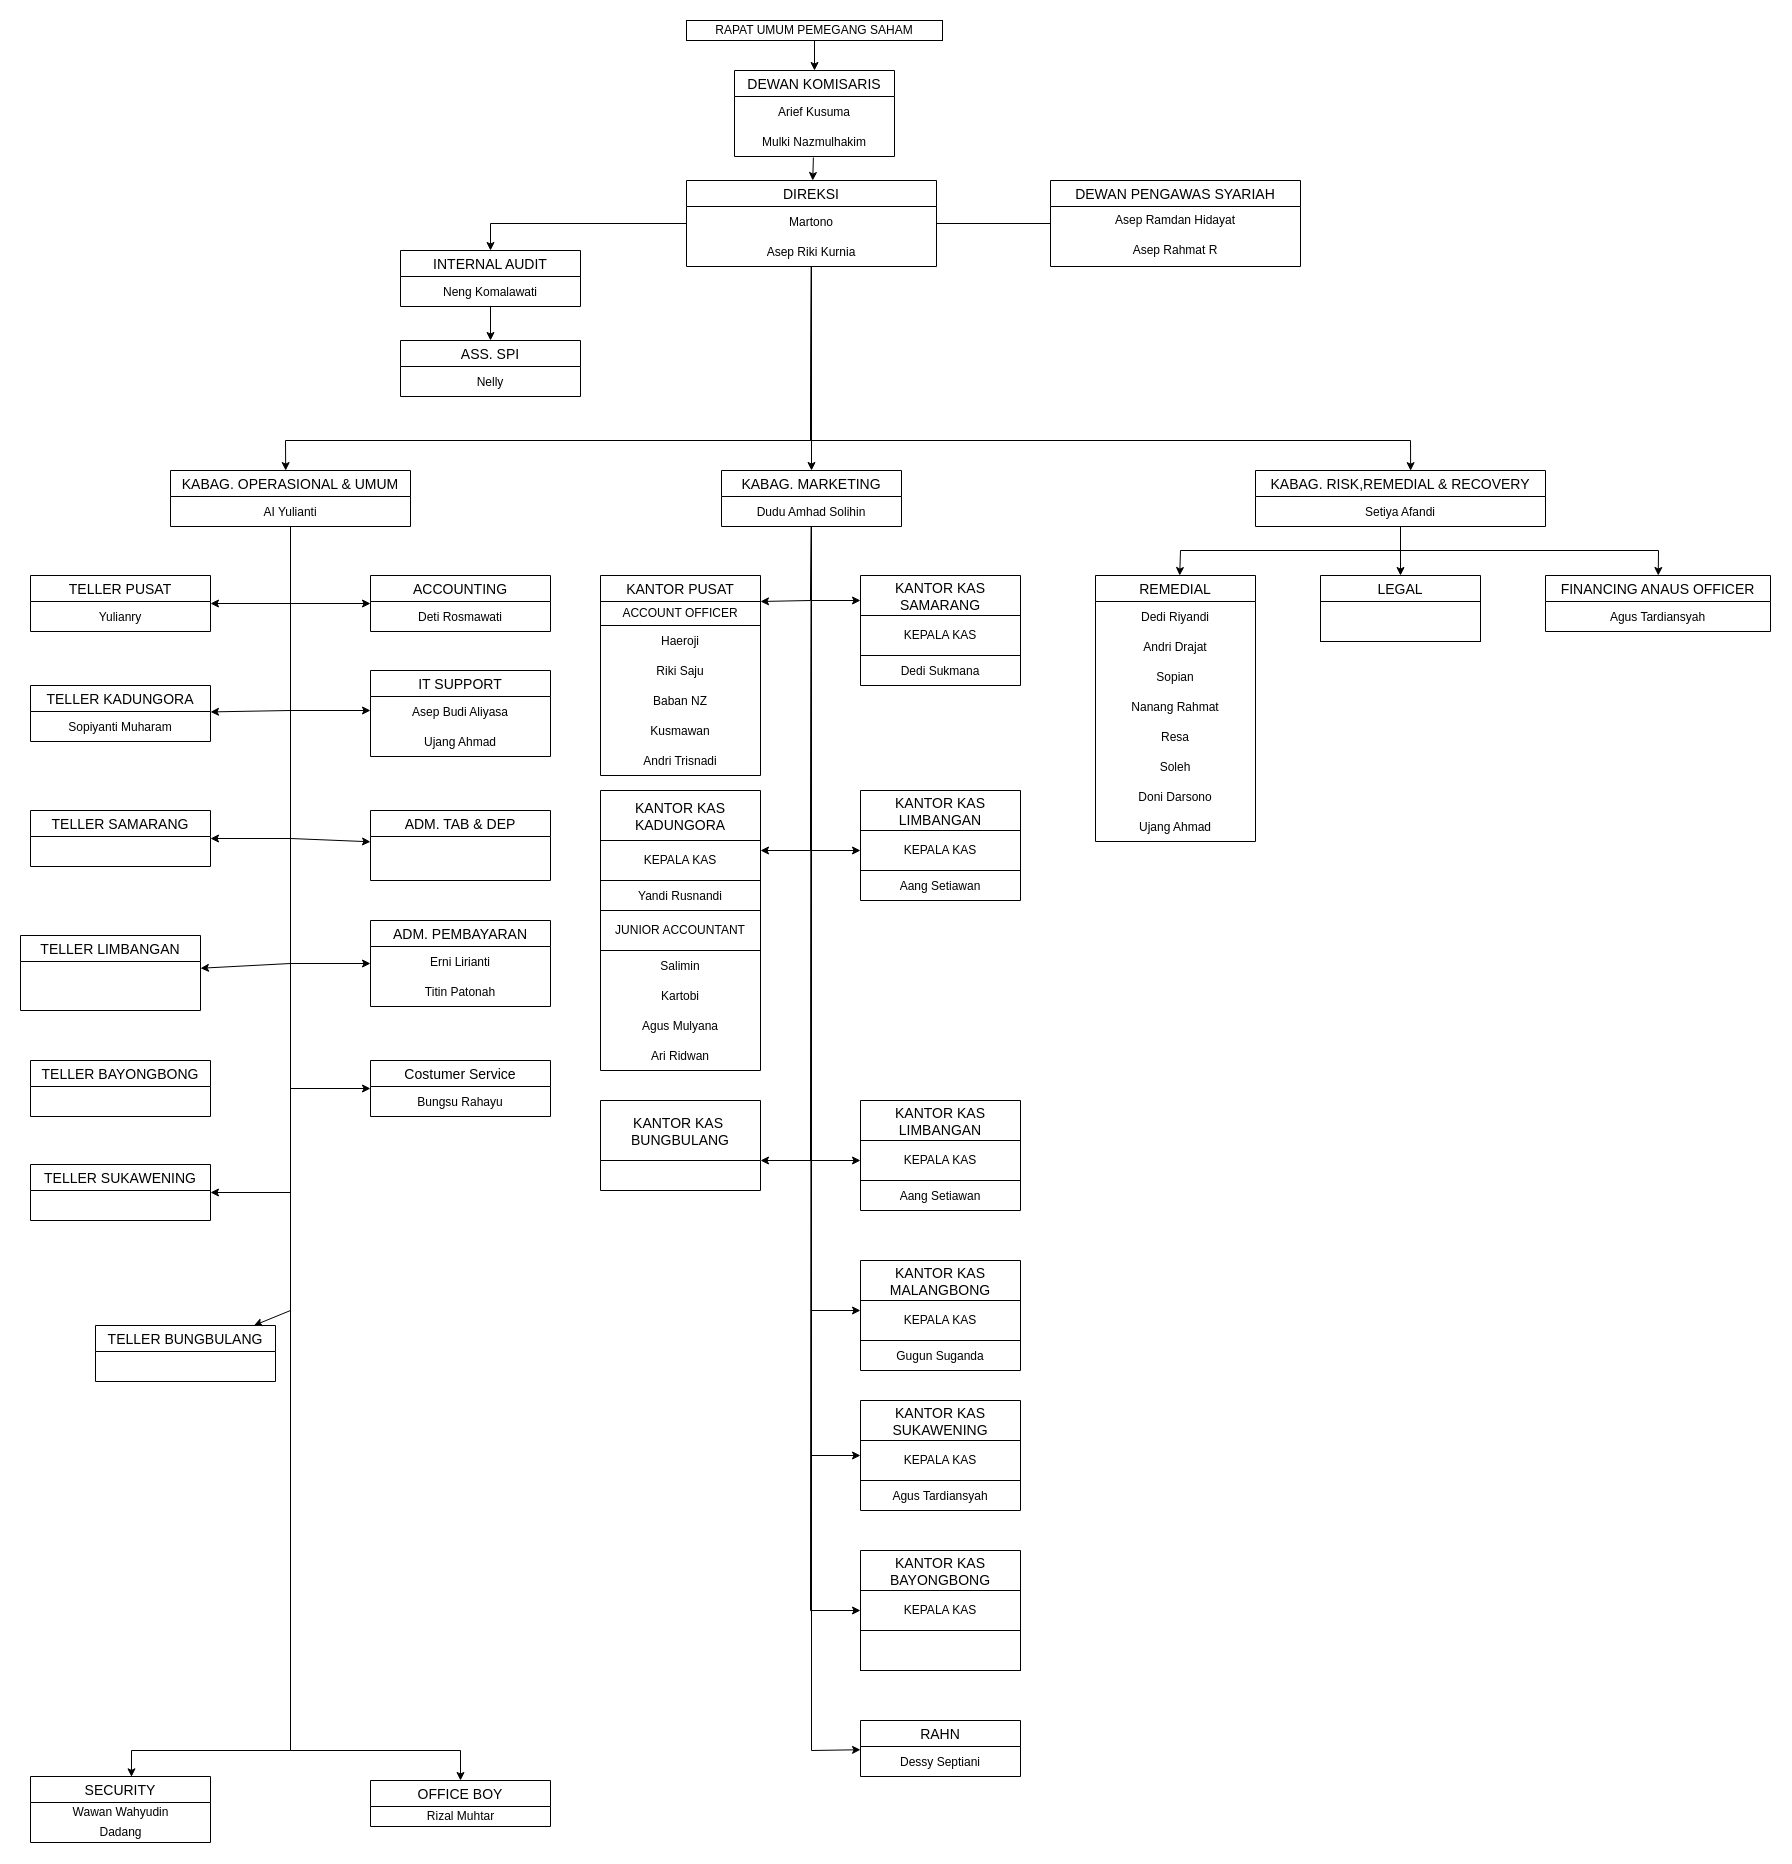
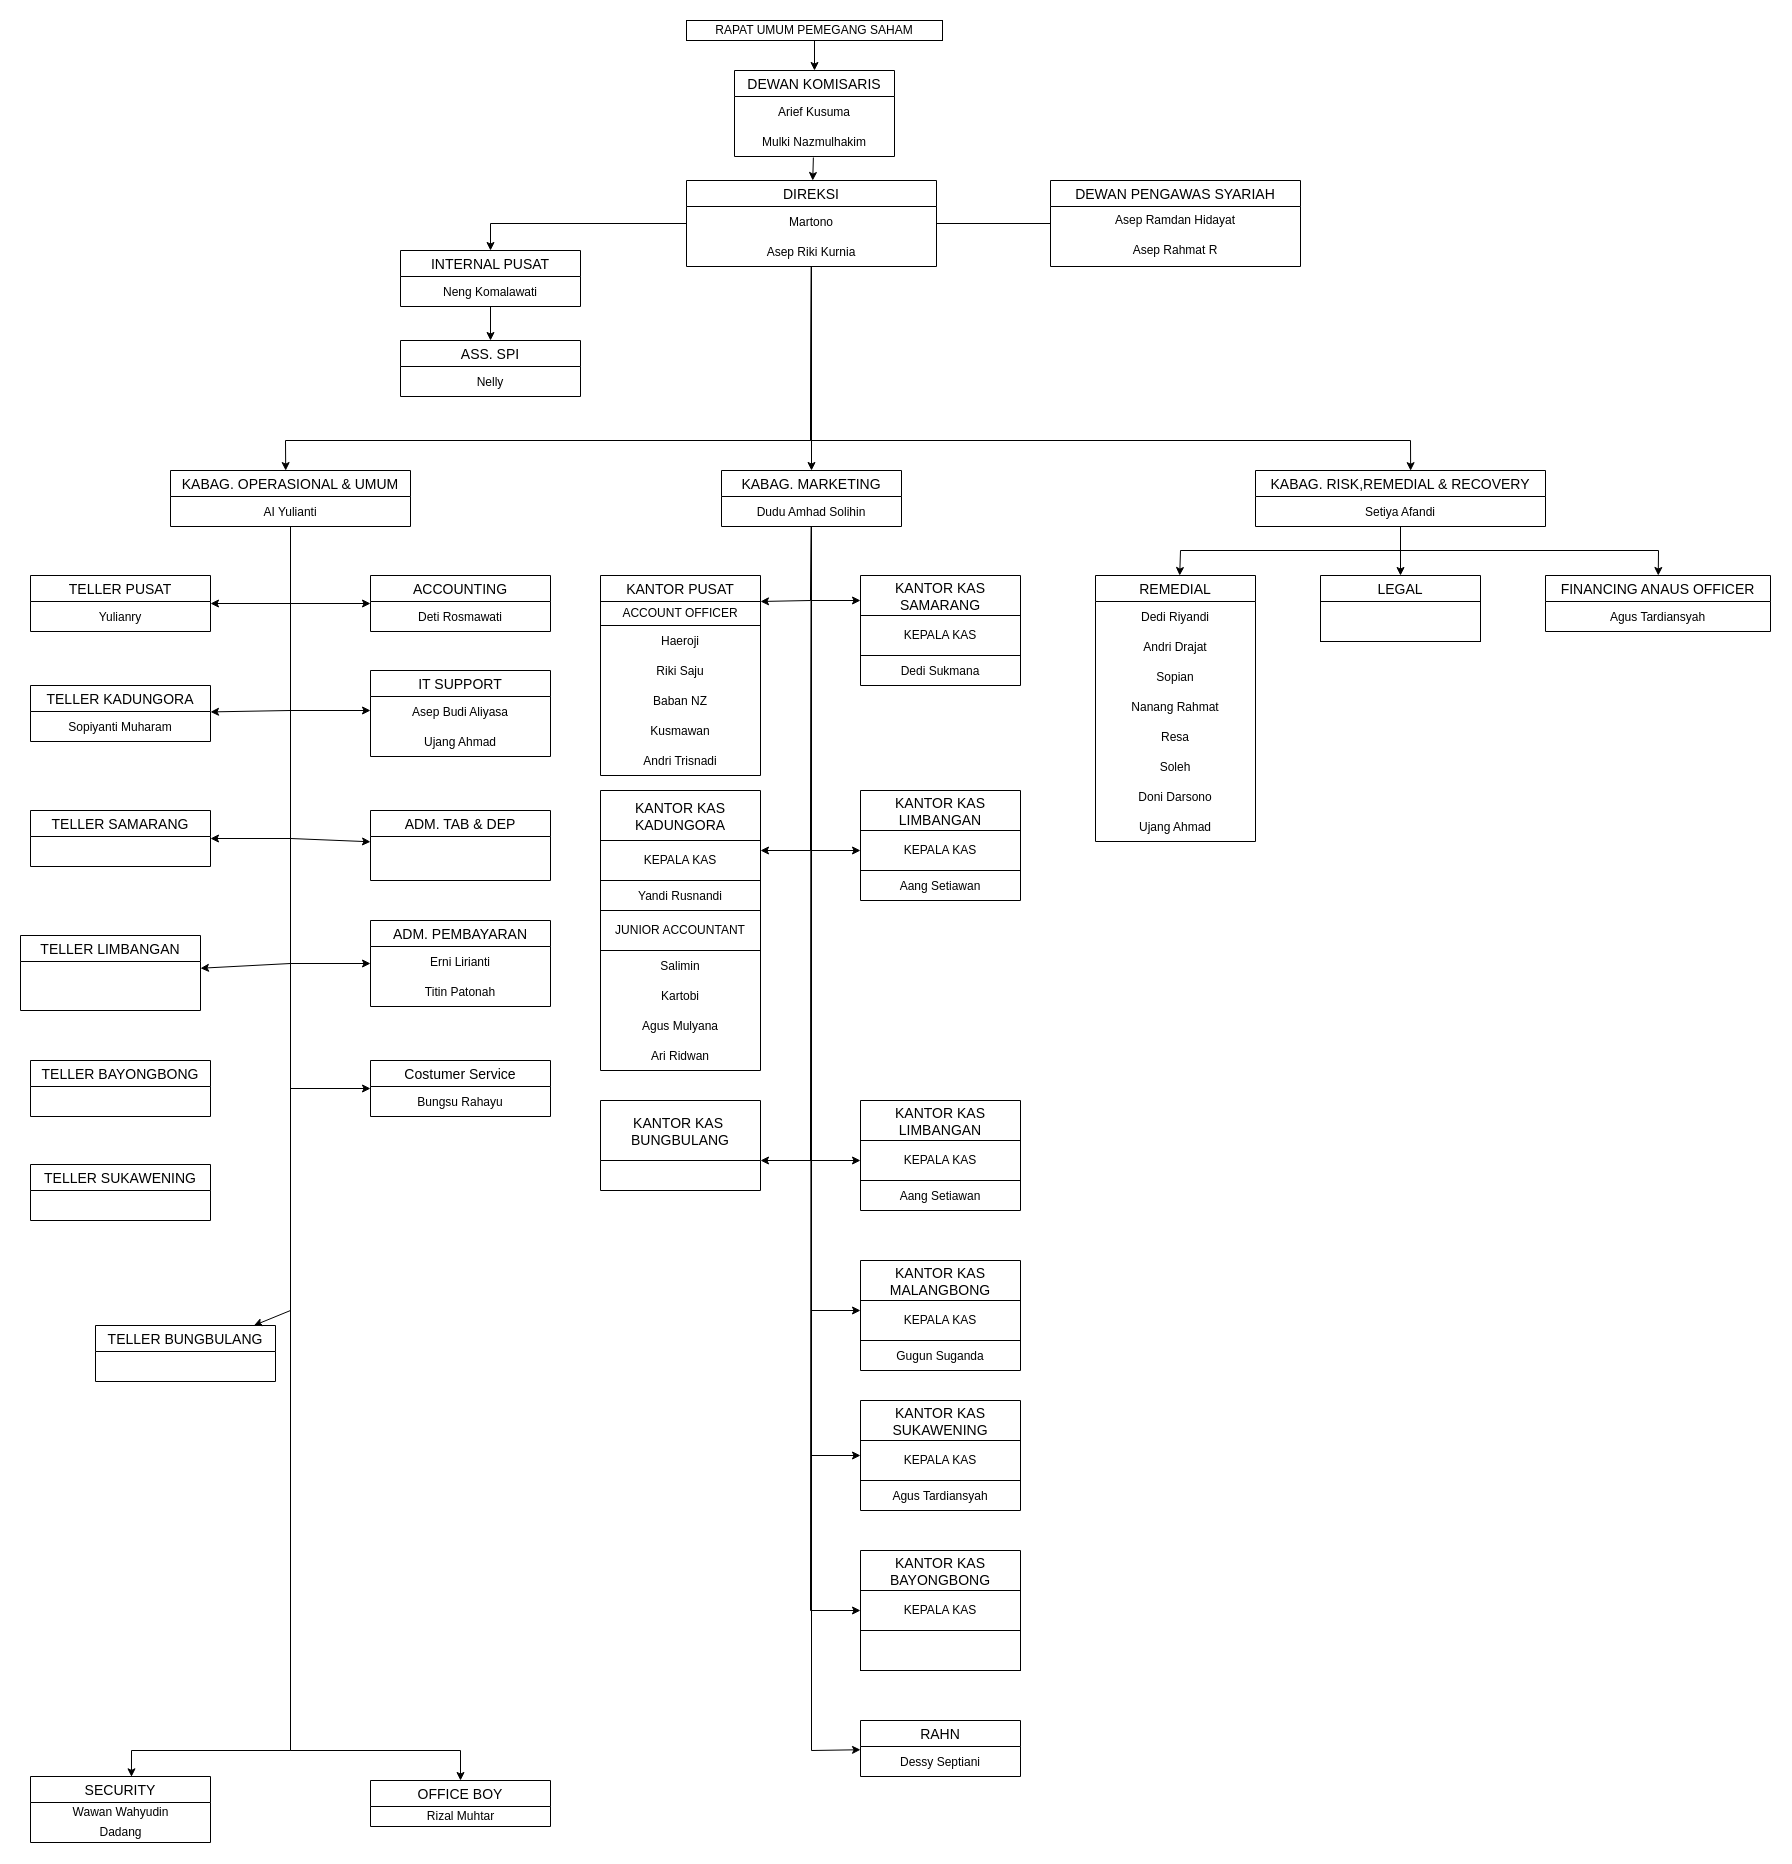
node "INTERNAL AUDIT": label "INTERNAL AUDIT" -> "INTERNAL PUSAT"
edge "KABAG. OPERASIONAL & UMUM" -> "TELLER SUKAWENING": removed
